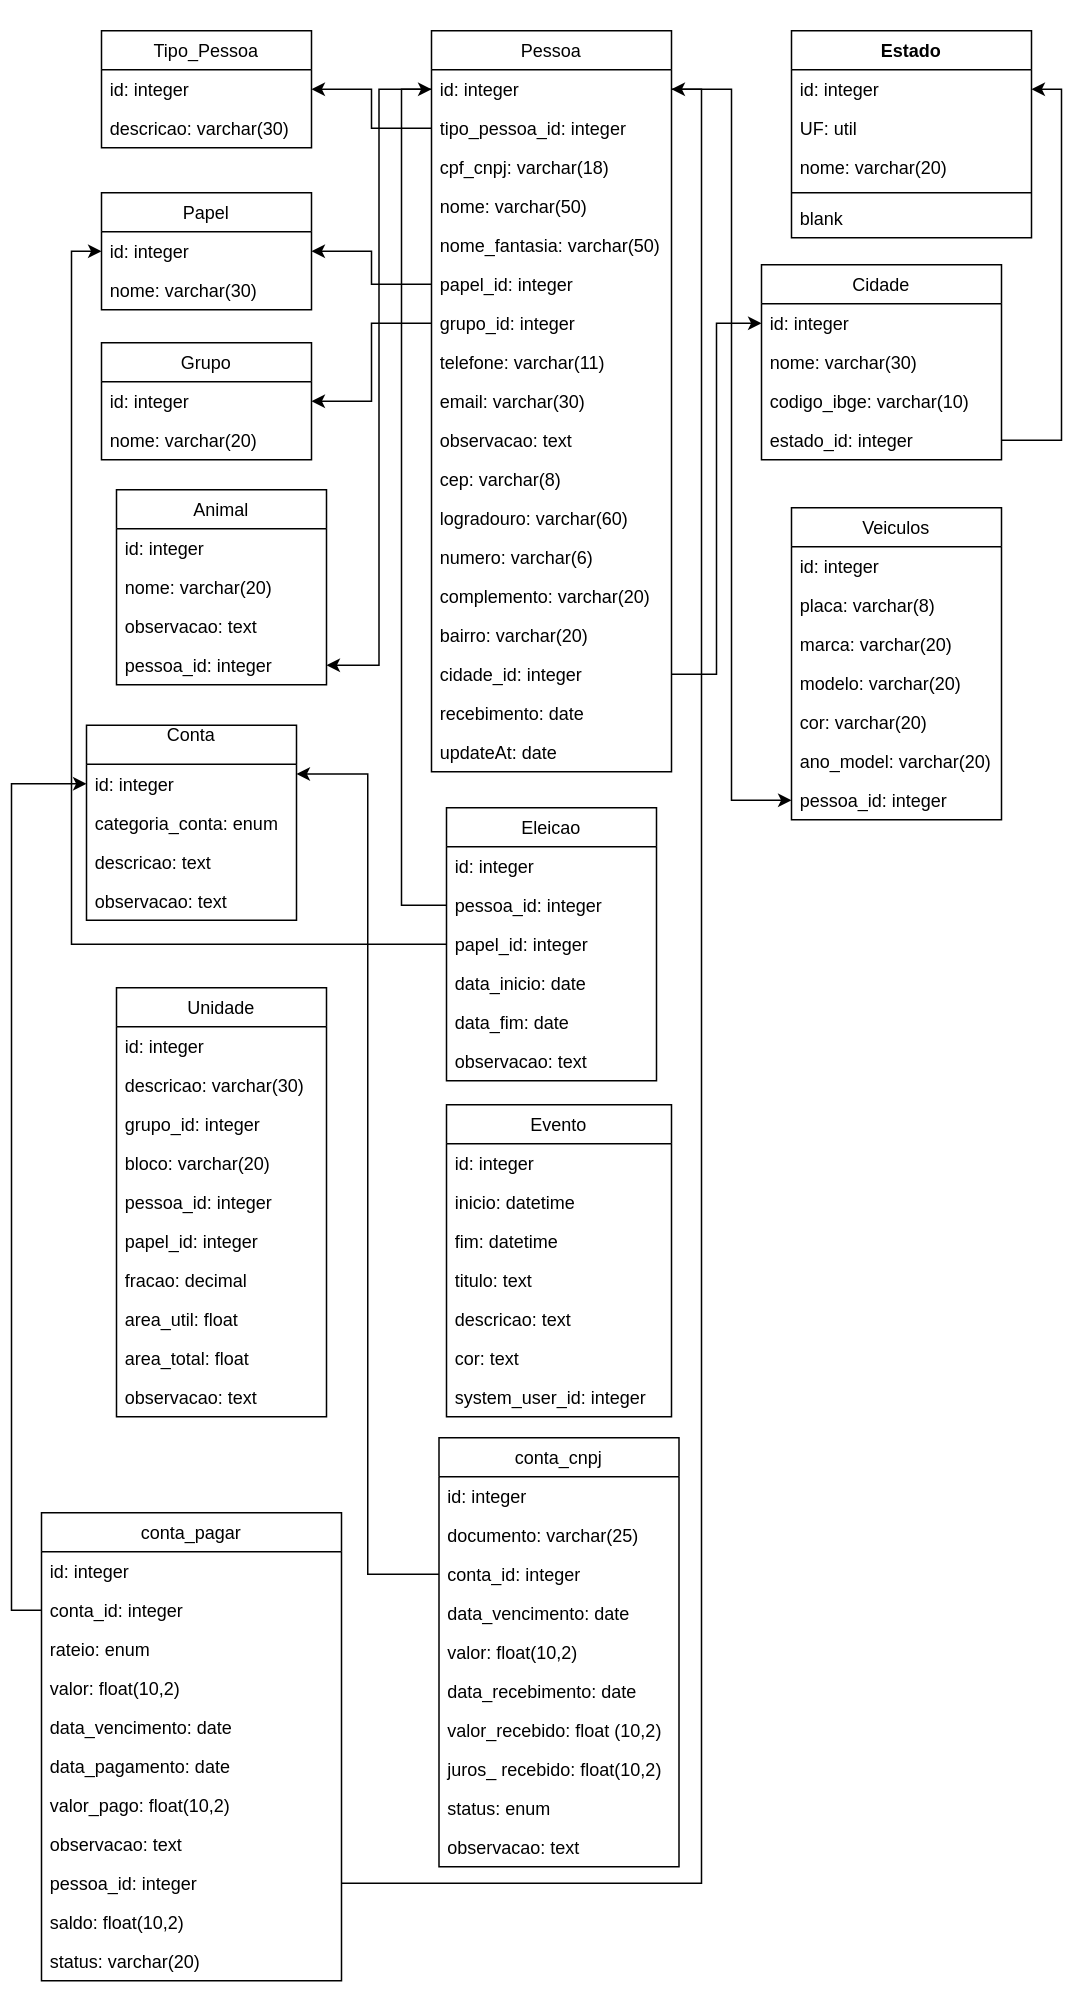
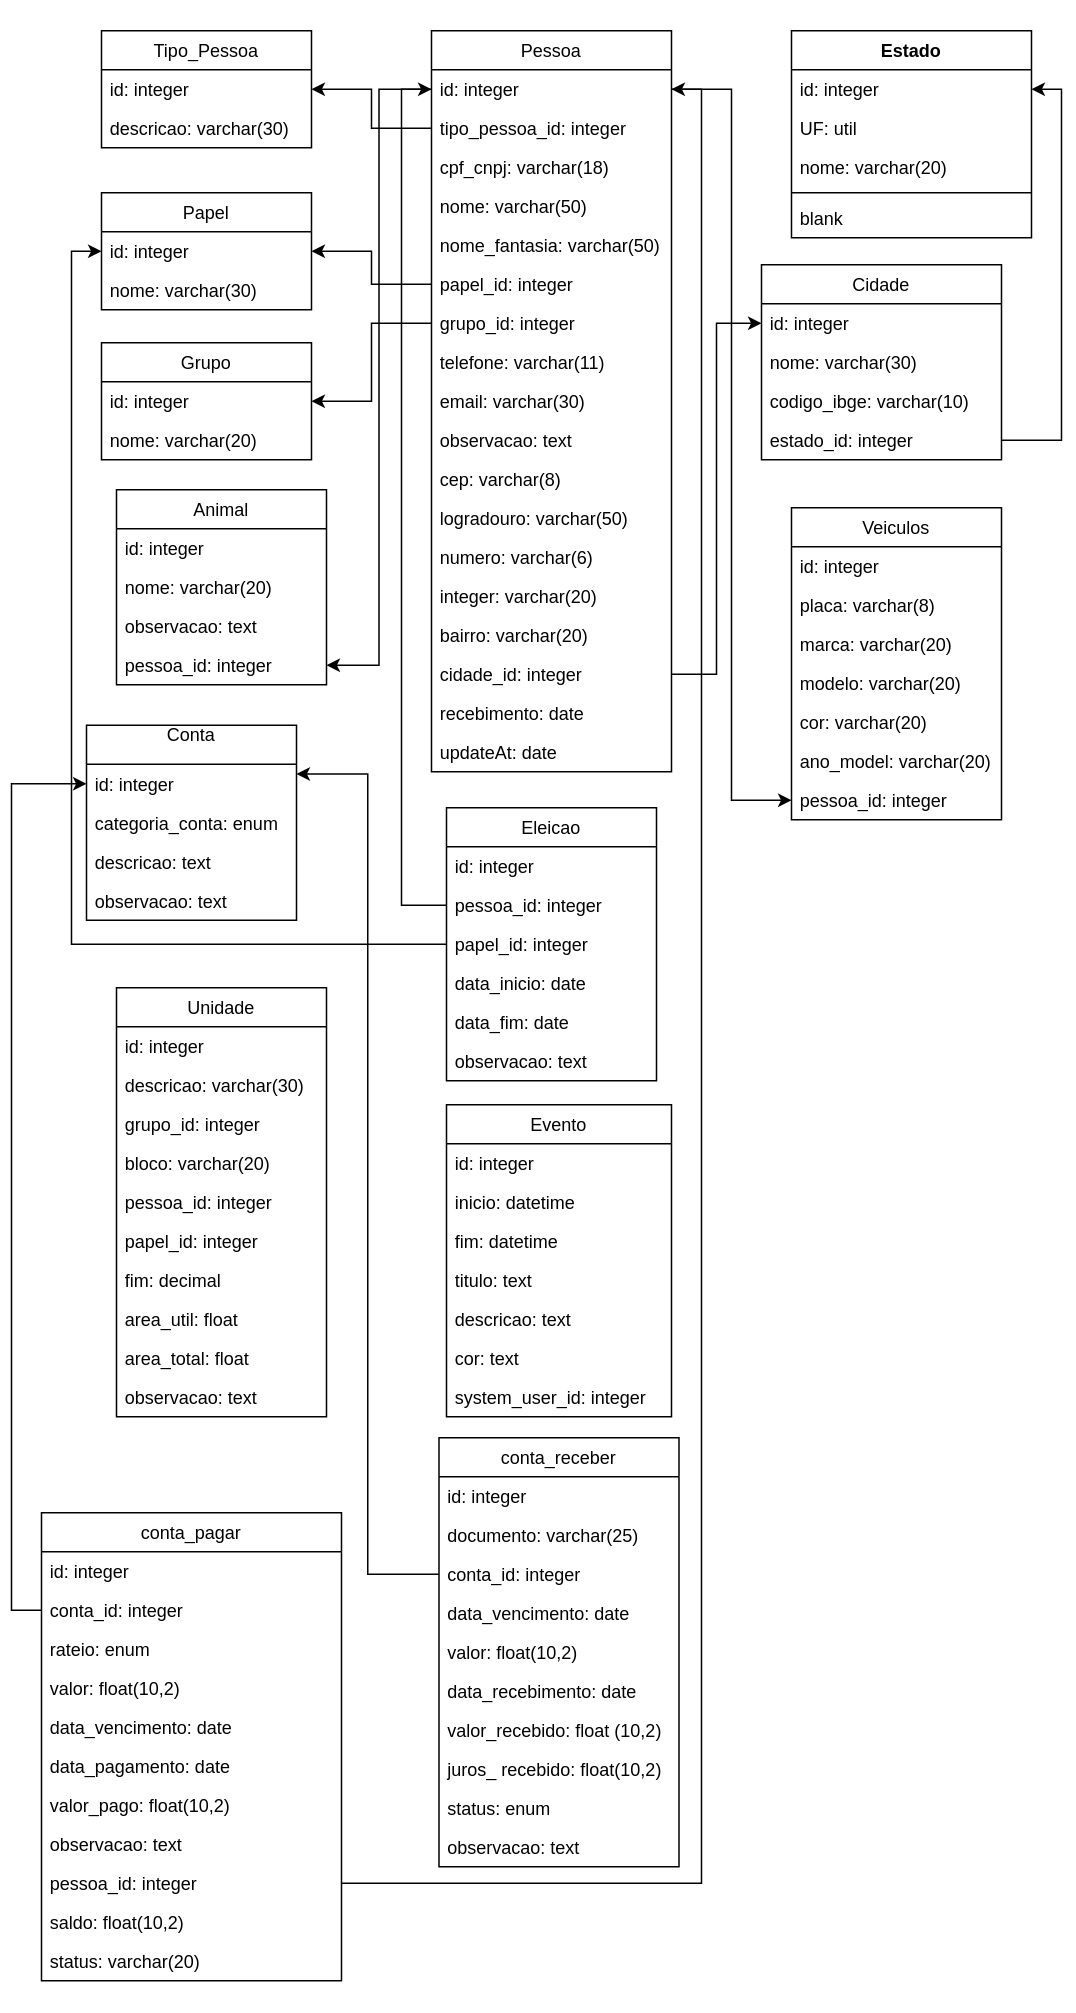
node "logradouro: varchar(60)": label "logradouro: varchar(60)" -> "logradouro: varchar(50)"
node "complemento: varchar(20)": label "complemento: varchar(20)" -> "integer: varchar(20)"
node "fracao: decimal": label "fracao: decimal" -> "fim: decimal"
node "conta_cnpj": label "conta_cnpj" -> "conta_receber"
